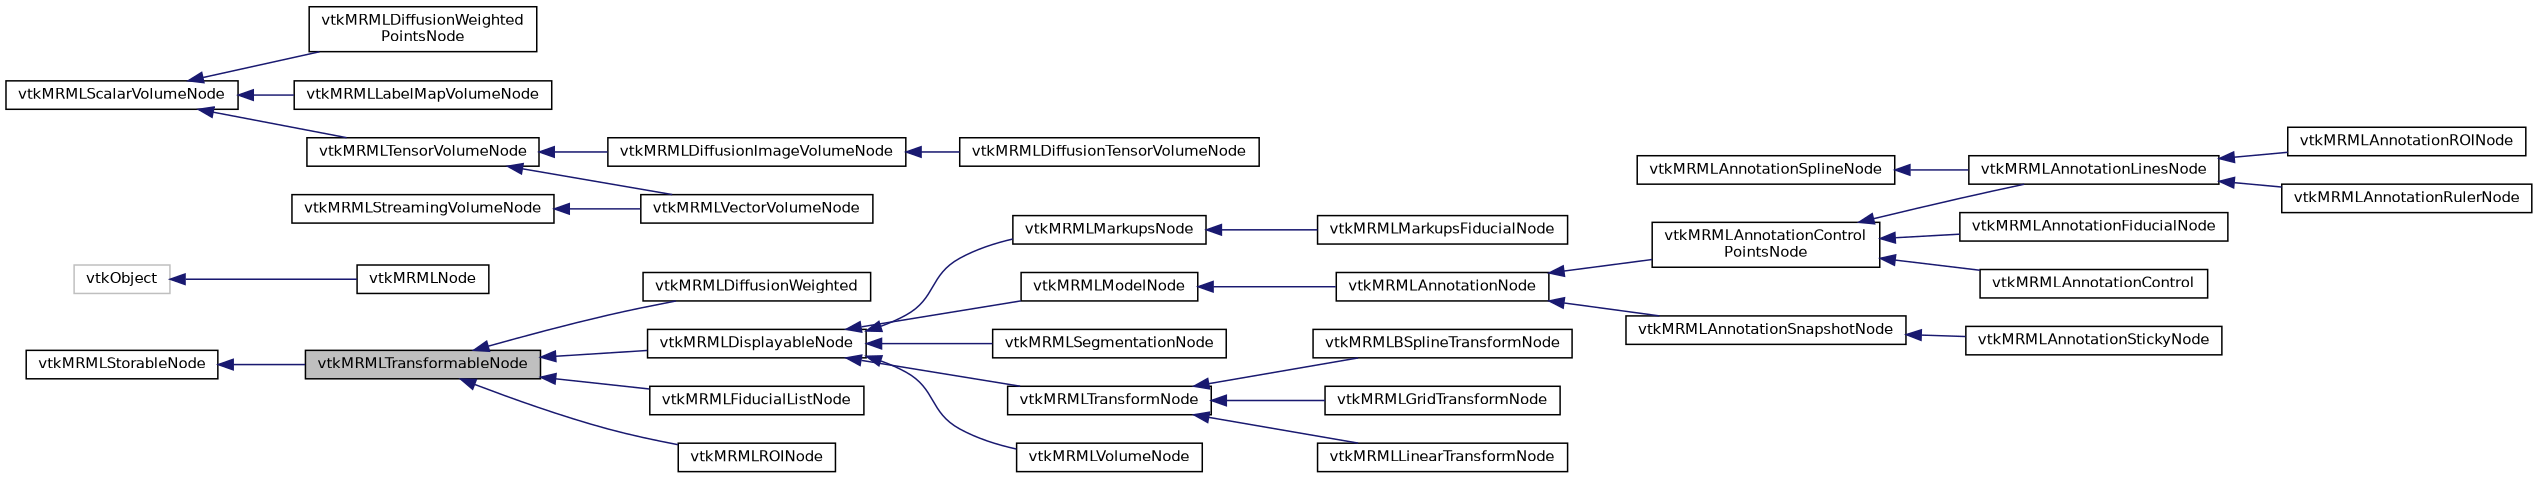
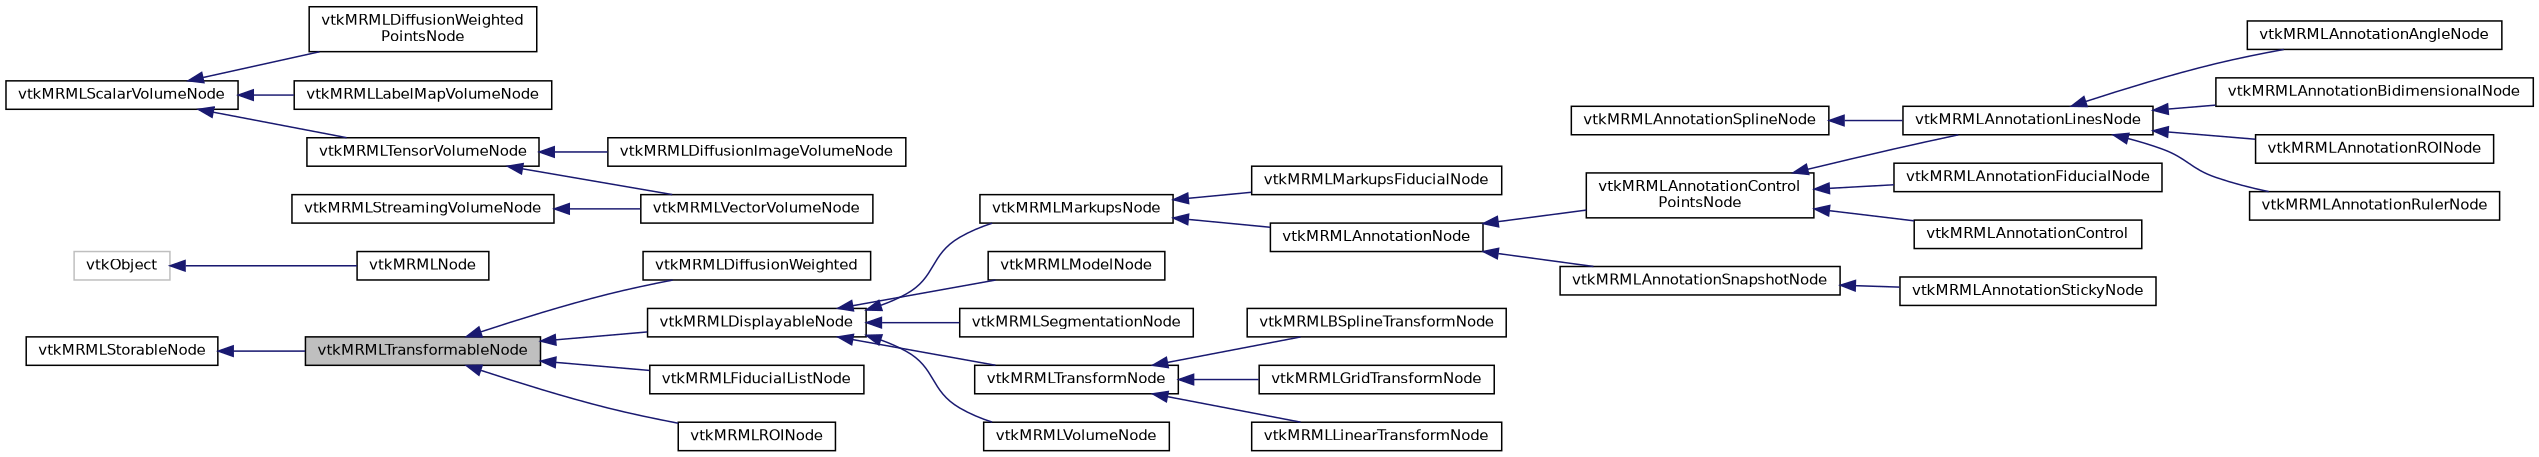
node "vtkMRMLAnnotationAngleNode": added
node "vtkMRMLAnnotationBidimensionalNode": added
node "vtkMRMLDiffusionTensorVolumeNode": removed
edge "vtkMRMLAnnotationNode" -> "vtkMRMLModelNode": now "vtkMRMLAnnotationNode" -> "vtkMRMLMarkupsNode"
